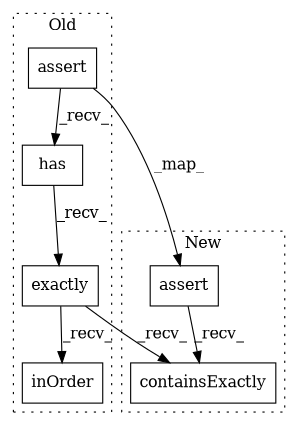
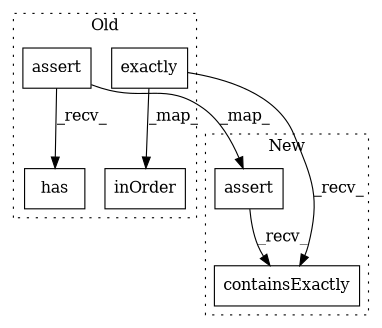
edge "has" -> "exactly": removed, label "_recv_"
edge "exactly" -> "inOrder": label "_recv_" -> "_map_"
